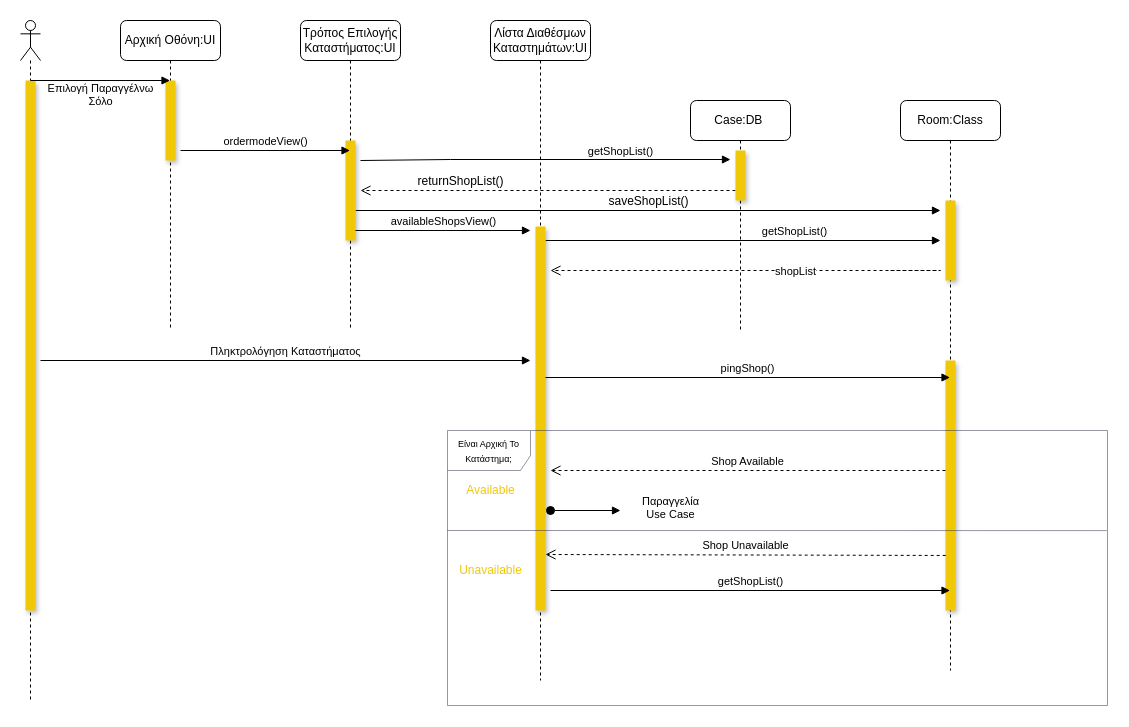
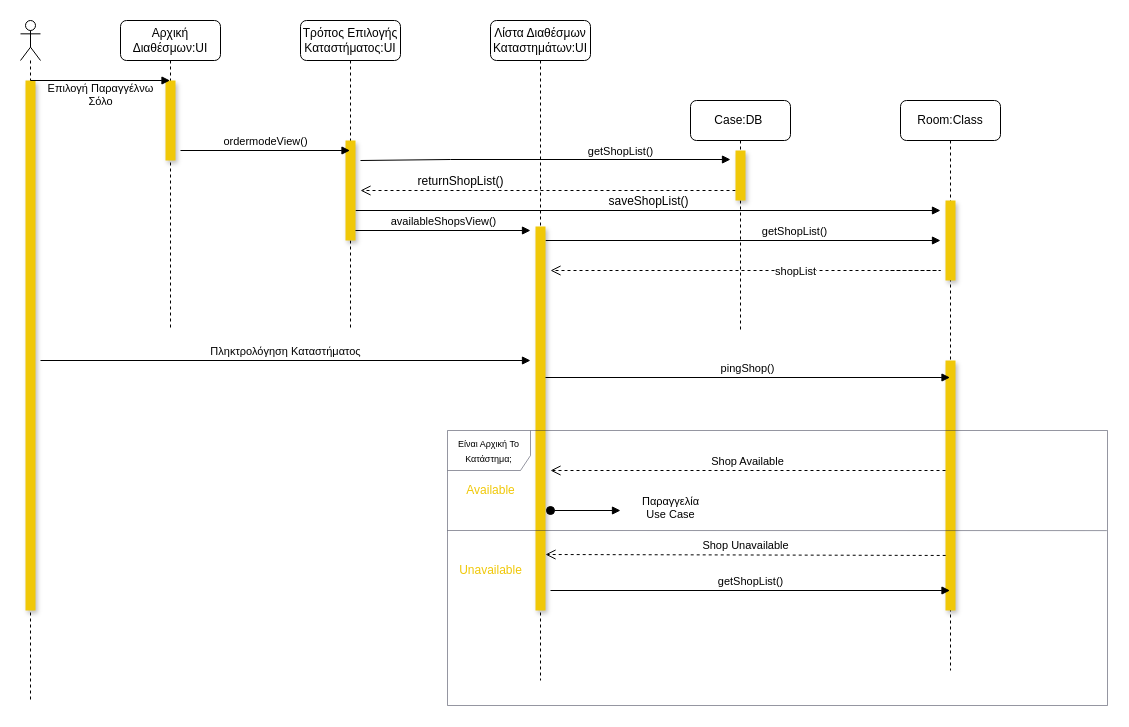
node "Αρχική Οθόνη:UI": label "Αρχική Οθόνη:UI" -> "Αρχική Διαθέσμων:UI"
